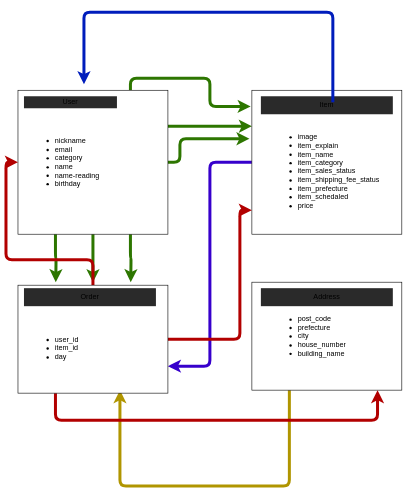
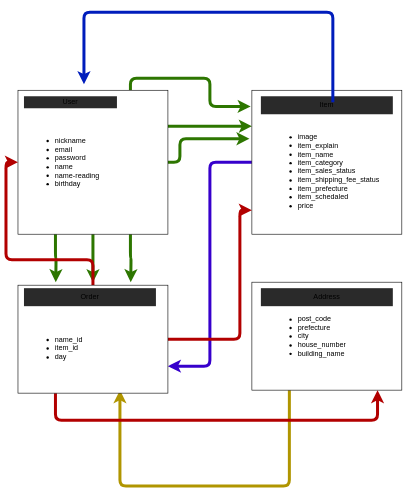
node "nickname email category name name-reading birthday": label "nickname email category name name-reading birthday" -> "nickname email password name name-reading birthday"
node "user_id item_id day": label "user_id item_id day" -> "name_id item_id day"
